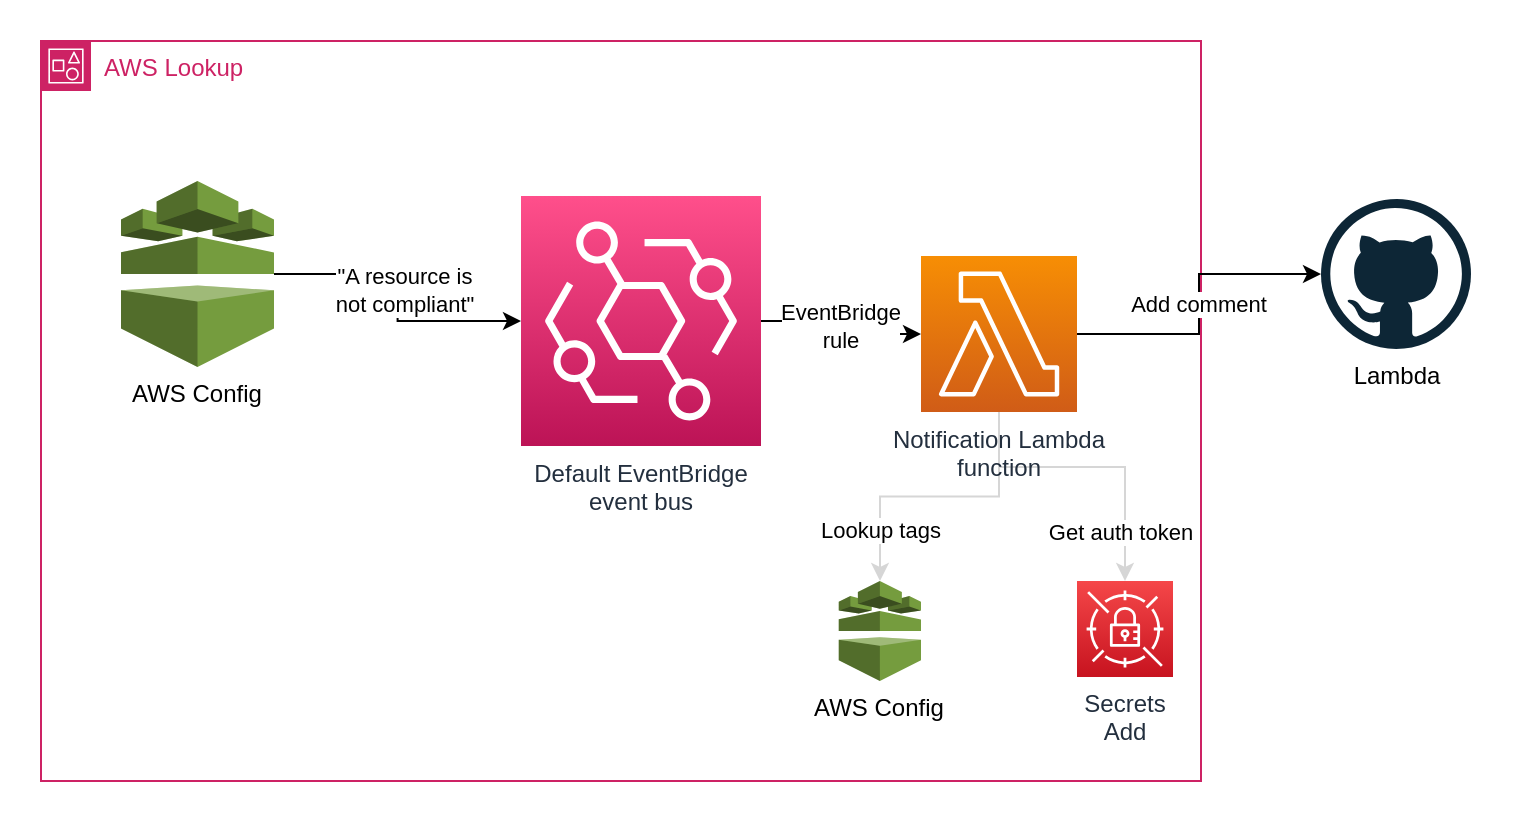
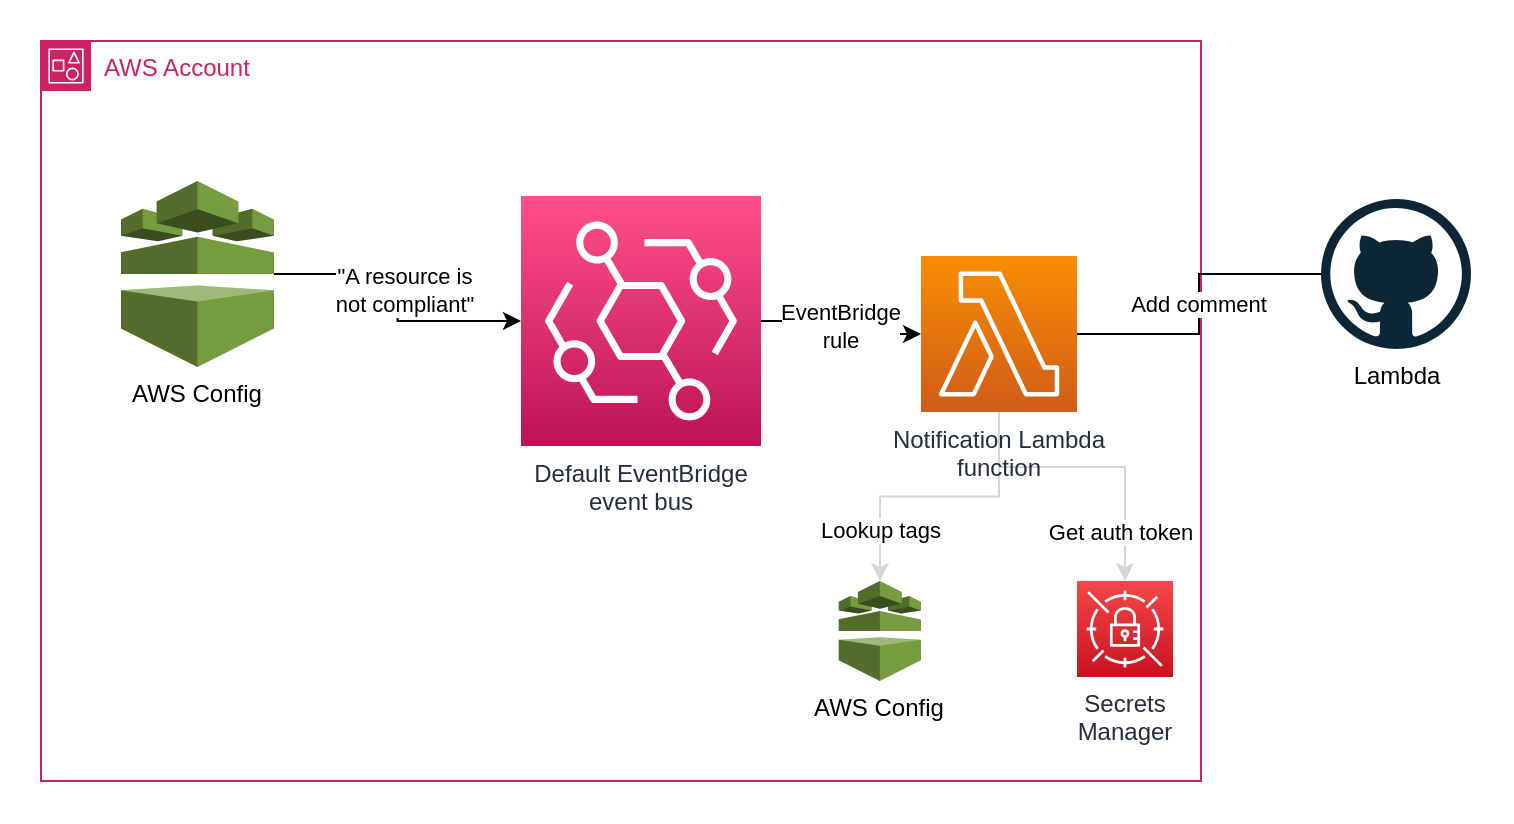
node "AWS Lookup": label "AWS Lookup" -> "AWS Account"
edge "Notification Lambda function" -> "Lambda": arrowhead classic -> none
node "Secrets Add": label "Secrets Add" -> "Secrets Manager"
